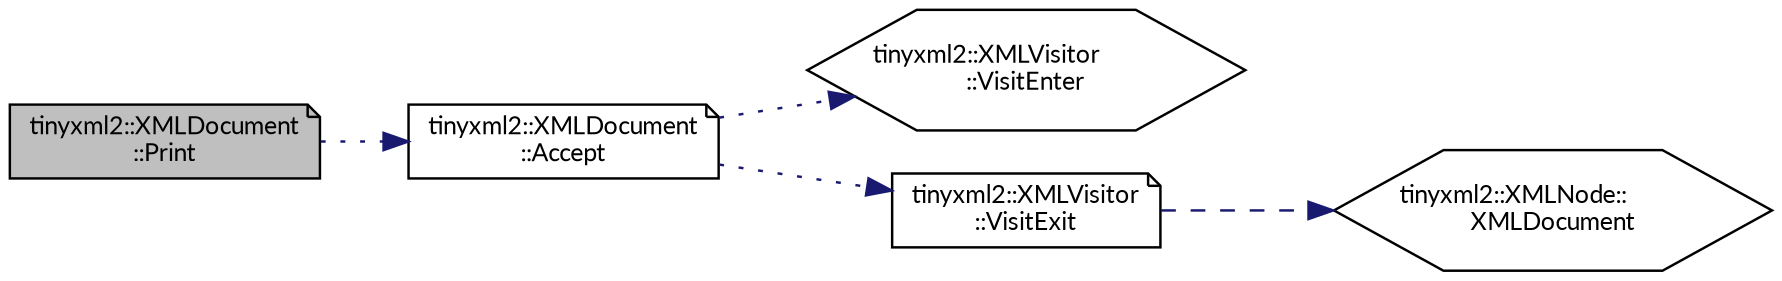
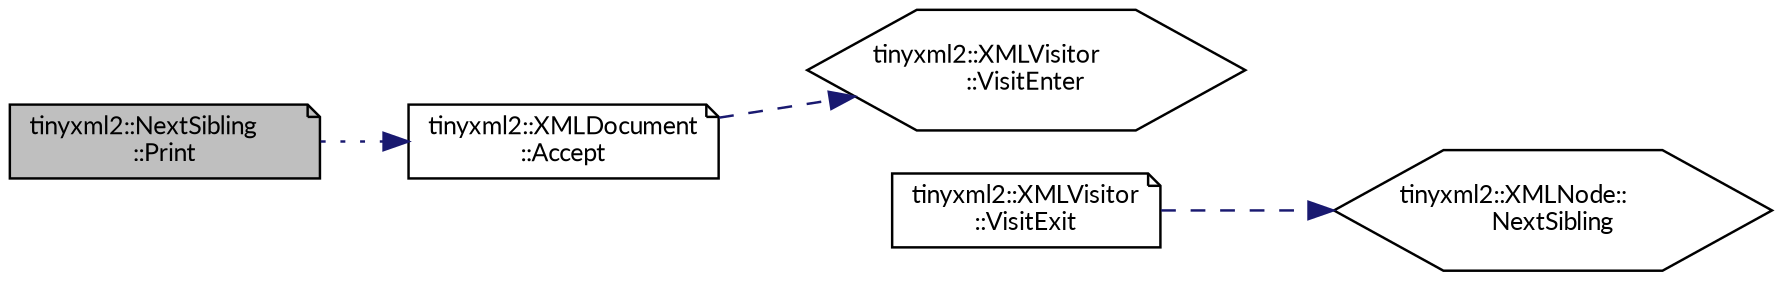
edge "tinyxml2::XMLDocument ::Accept" -> "tinyxml2::XMLVisitor ::VisitEnter": style dotted -> dashed
node "tinyxml2::XMLDocument ::Print": label "tinyxml2::XMLDocument ::Print" -> "tinyxml2::NextSibling ::Print"
edge "tinyxml2::XMLDocument ::Accept" -> "tinyxml2::XMLVisitor ::VisitExit": removed
node "tinyxml2::XMLNode:: XMLDocument": label "tinyxml2::XMLNode:: XMLDocument" -> "tinyxml2::XMLNode:: NextSibling"
